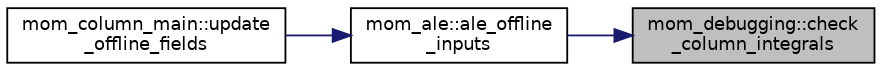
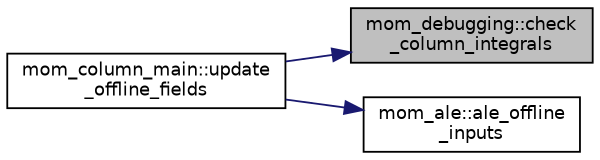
edge "mom_ale::ale_offline _inputs" -> "mom_debugging::check _column_integrals": now "mom_column_main::update _offline_fields" -> "mom_debugging::check _column_integrals"
